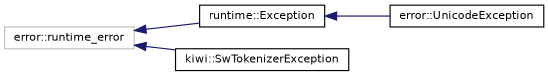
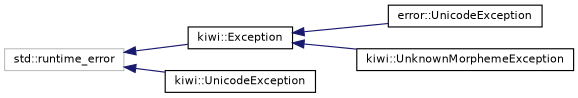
node "runtime::Exception": label "runtime::Exception" -> "kiwi::Exception"
node "error::runtime_error": label "error::runtime_error" -> "std::runtime_error"
node "kiwi::SwTokenizerException": label "kiwi::SwTokenizerException" -> "kiwi::UnicodeException"
node "kiwi::UnknownMorphemeException": added
